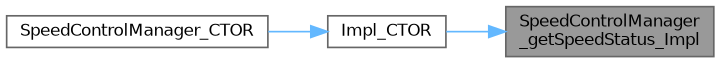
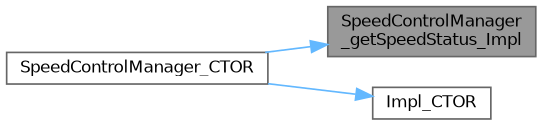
edge "Impl_CTOR" -> "SpeedControlManager _getSpeedStatus_Impl": now "SpeedControlManager_CTOR" -> "SpeedControlManager _getSpeedStatus_Impl"
